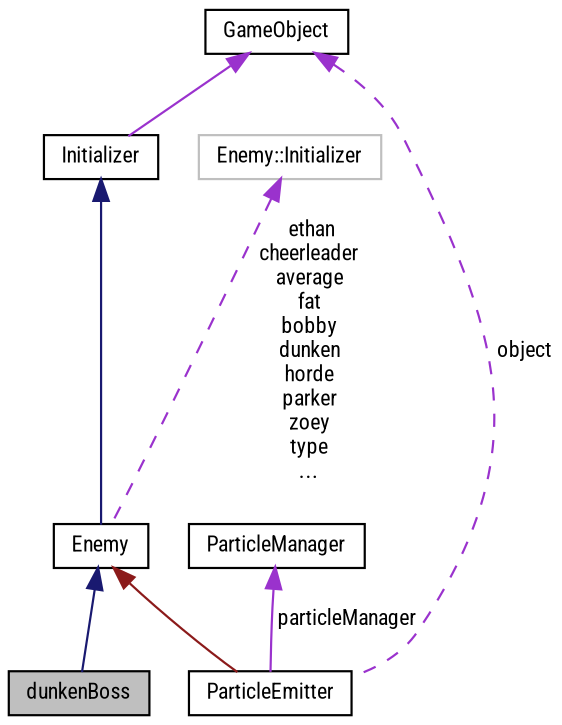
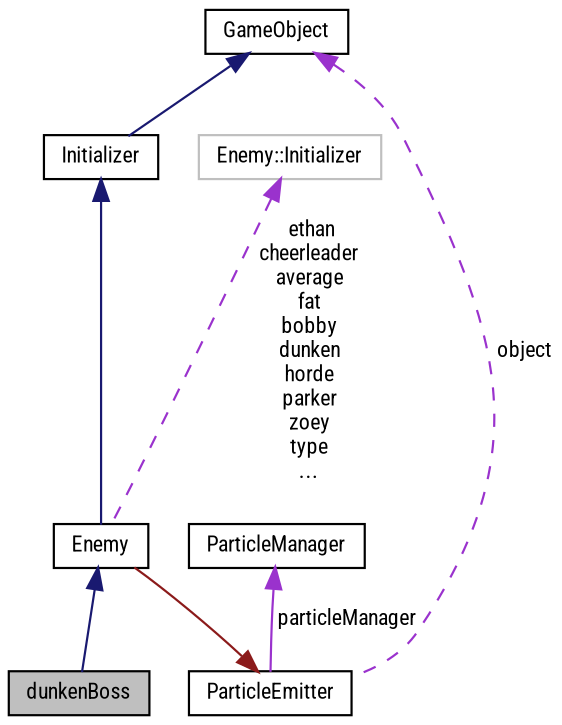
edge "Initializer" -> "GameObject": color darkorchid3 -> midnightblue
edge "ParticleEmitter" -> "Enemy": reversed
